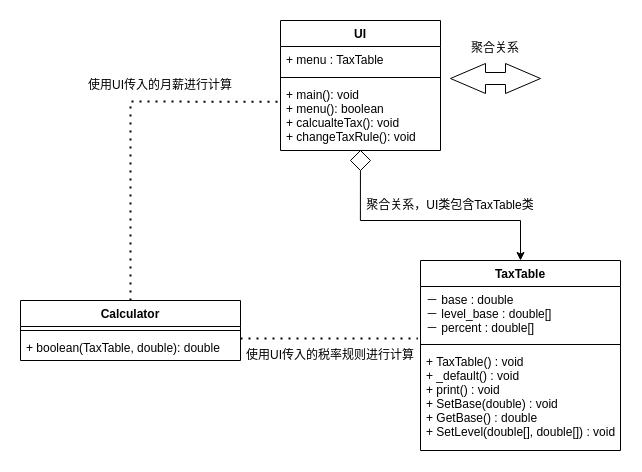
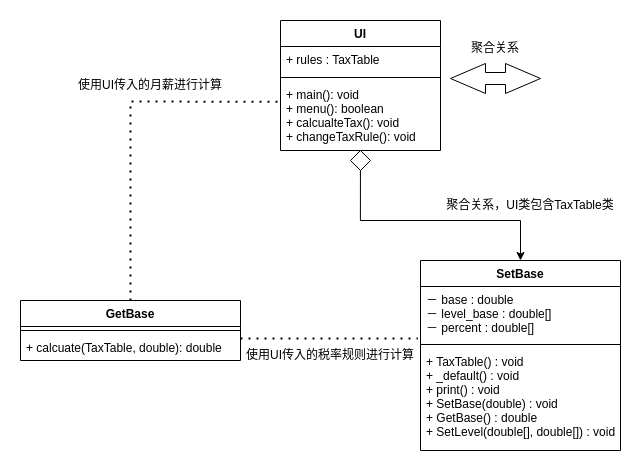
node "+ menu : TaxTable": label "+ menu : TaxTable" -> "+ rules : TaxTable"
node "使用UI传入的月薪进行计算": moved (161, 86) -> (151, 86)
node "聚合关系，UI类包含TaxTable类": moved (451, 206) -> (531, 206)
node "TaxTable": label "TaxTable" -> "SetBase"
node "Calculator": label "Calculator" -> "GetBase"
node "+ boolean(TaxTable, double): double": label "+ boolean(TaxTable, double): double" -> "+ calcuate(TaxTable, double): double"
